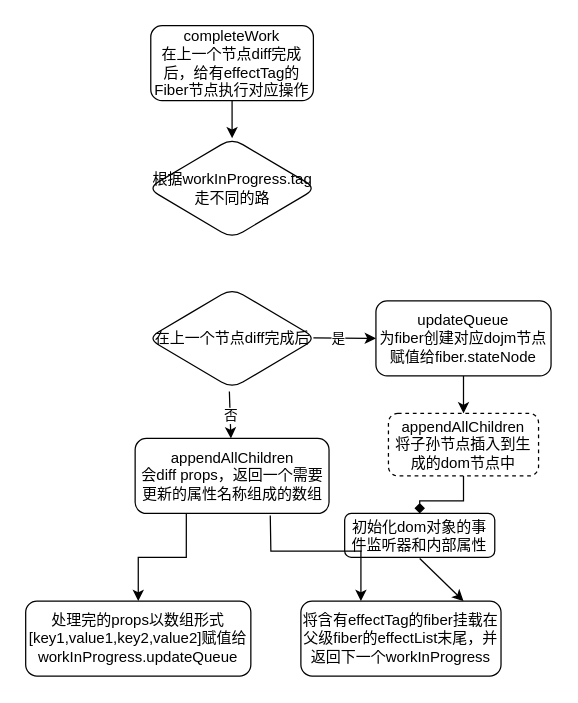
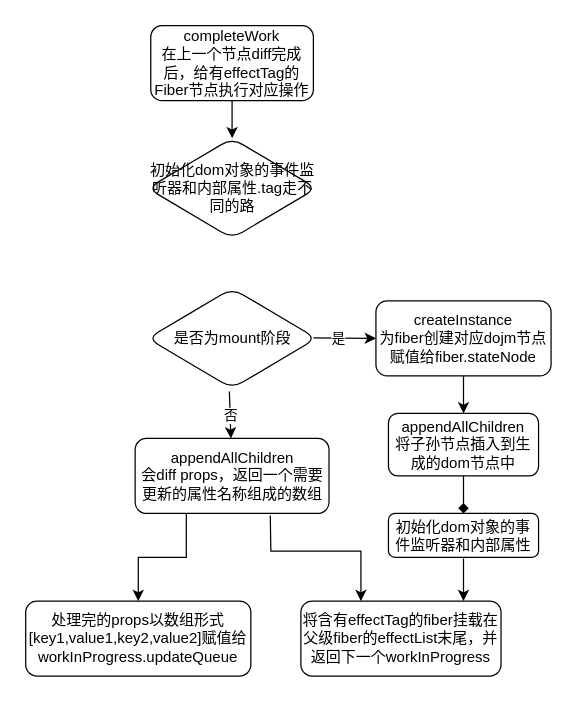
node "根据workInProgress.tag走不同的路": label "根据workInProgress.tag走不同的路" -> "初始化dom对象的事件监听器和内部属性.tag走不同的路"
node "在上一个节点diff完成后": label "在上一个节点diff完成后" -> "是否为mount阶段"
node "updateQueue 为fiber创建对应dojm节点赋值给fiber.stateNode": label "updateQueue 为fiber创建对应dojm节点赋值给fiber.stateNode" -> "createInstance 为fiber创建对应dojm节点赋值给fiber.stateNode"
node "appendAllChildren 将子孙节点插入到生成的dom节点中": style dashed -> solid
node "初始化dom对象的事件监听器和内部属性": moved (419, 535) -> (463, 535)
